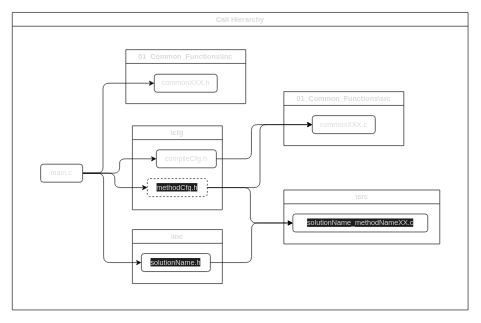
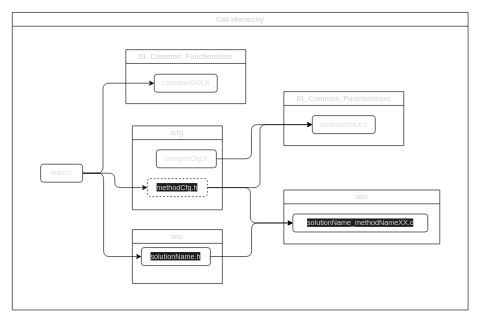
edge "main.c" -> "compileCfg.h": removed
node "solutionName.h": moved (176, 263) -> (176, 257)
